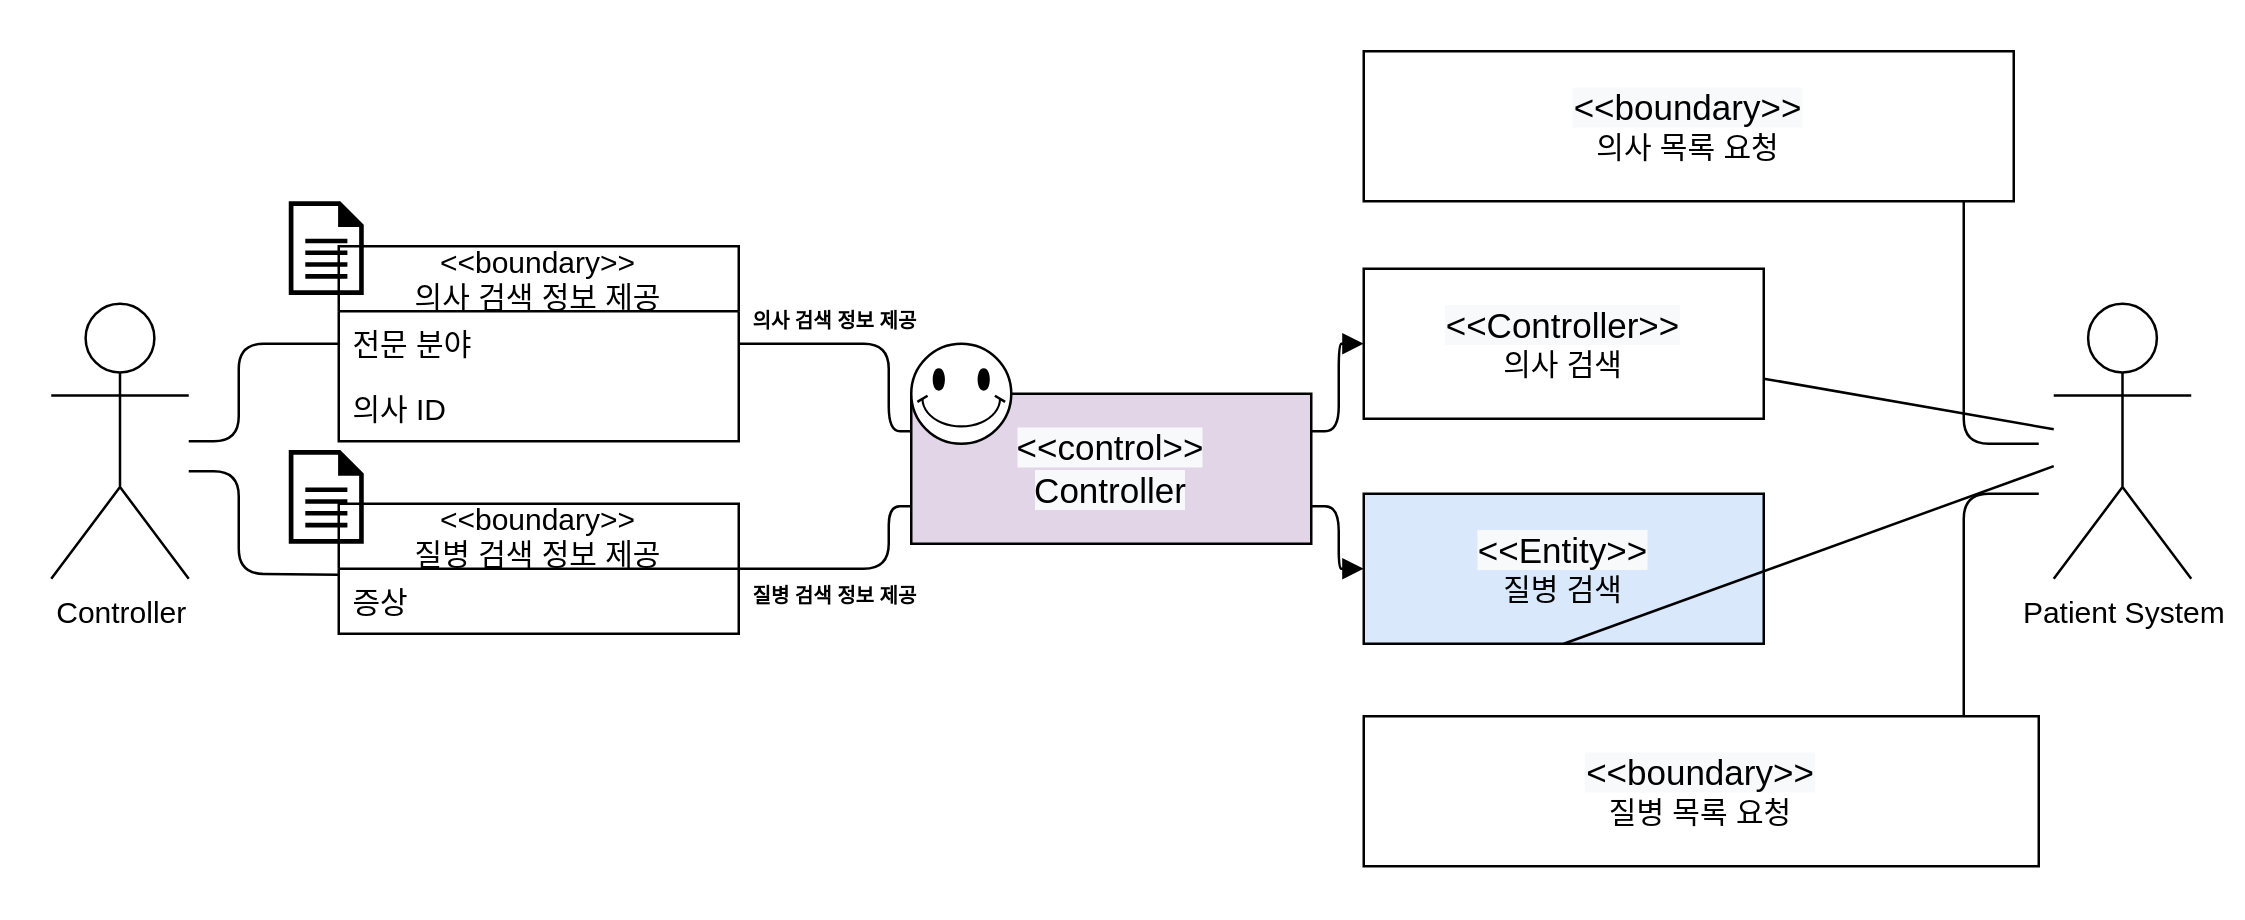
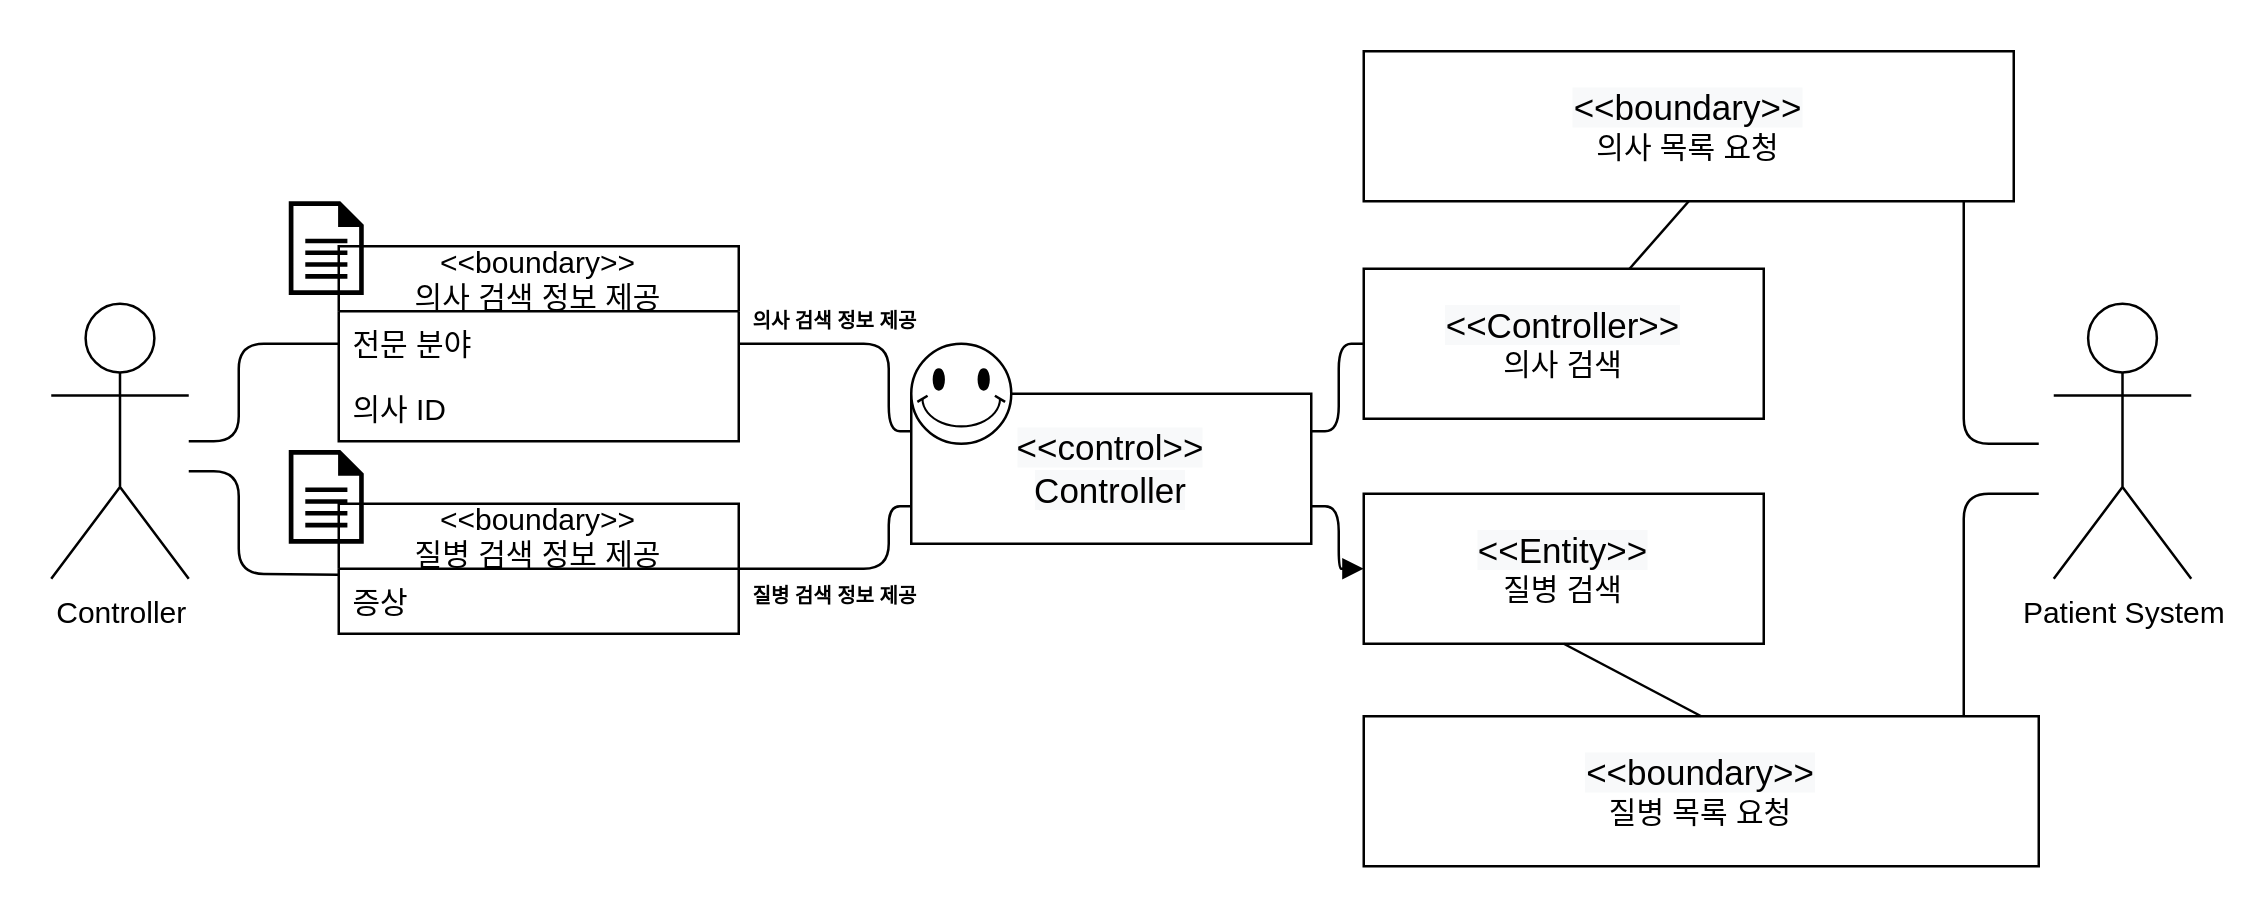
edge "<<control>>Controller" -> "<<Controller>> 의사 검색": arrowhead block -> none
edge "<<Controller>> 의사 검색" -- "Patient System": now "<<Controller>> 의사 검색" -- "<<boundary>> 의사 목록 요청"
node "<<control>>Controller": fillcolor #e1d5e7 -> #ffffff
node "<<Entity>> 질병 검색": fillcolor #dae8fc -> #ffffff
edge "Patient System" -- "<<Entity>> 질병 검색": now "<<boundary>> 질병 목록 요청" -- "<<Entity>> 질병 검색"
